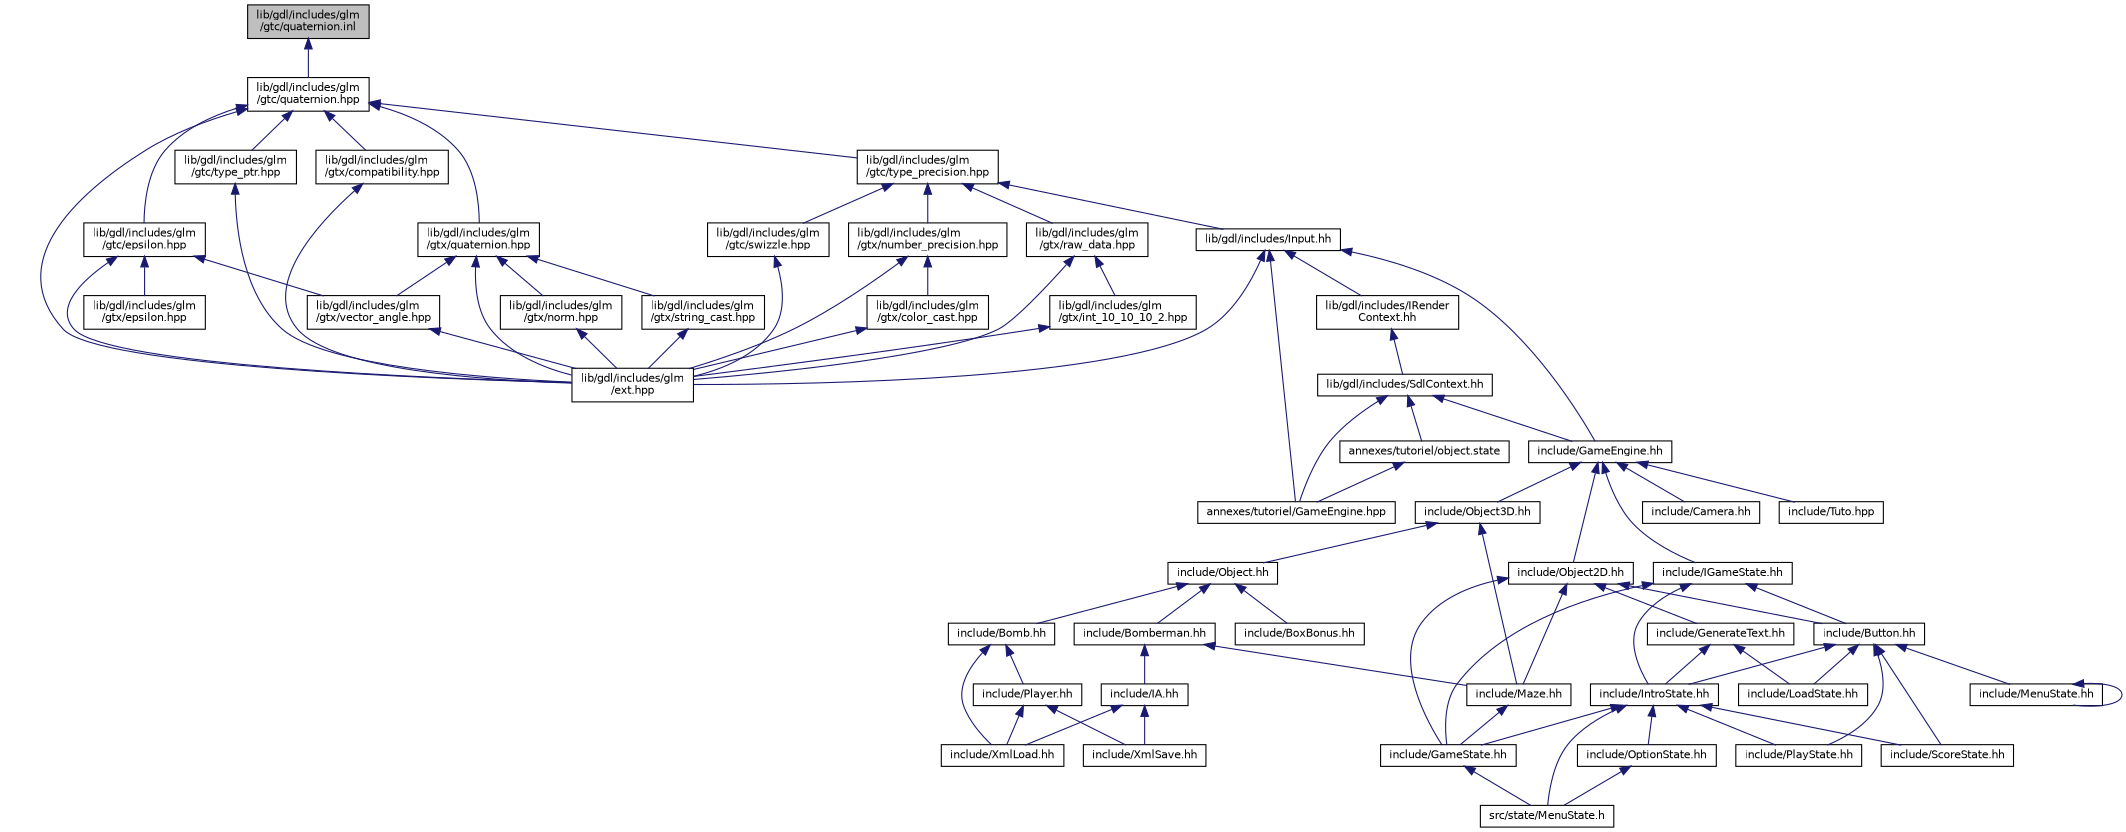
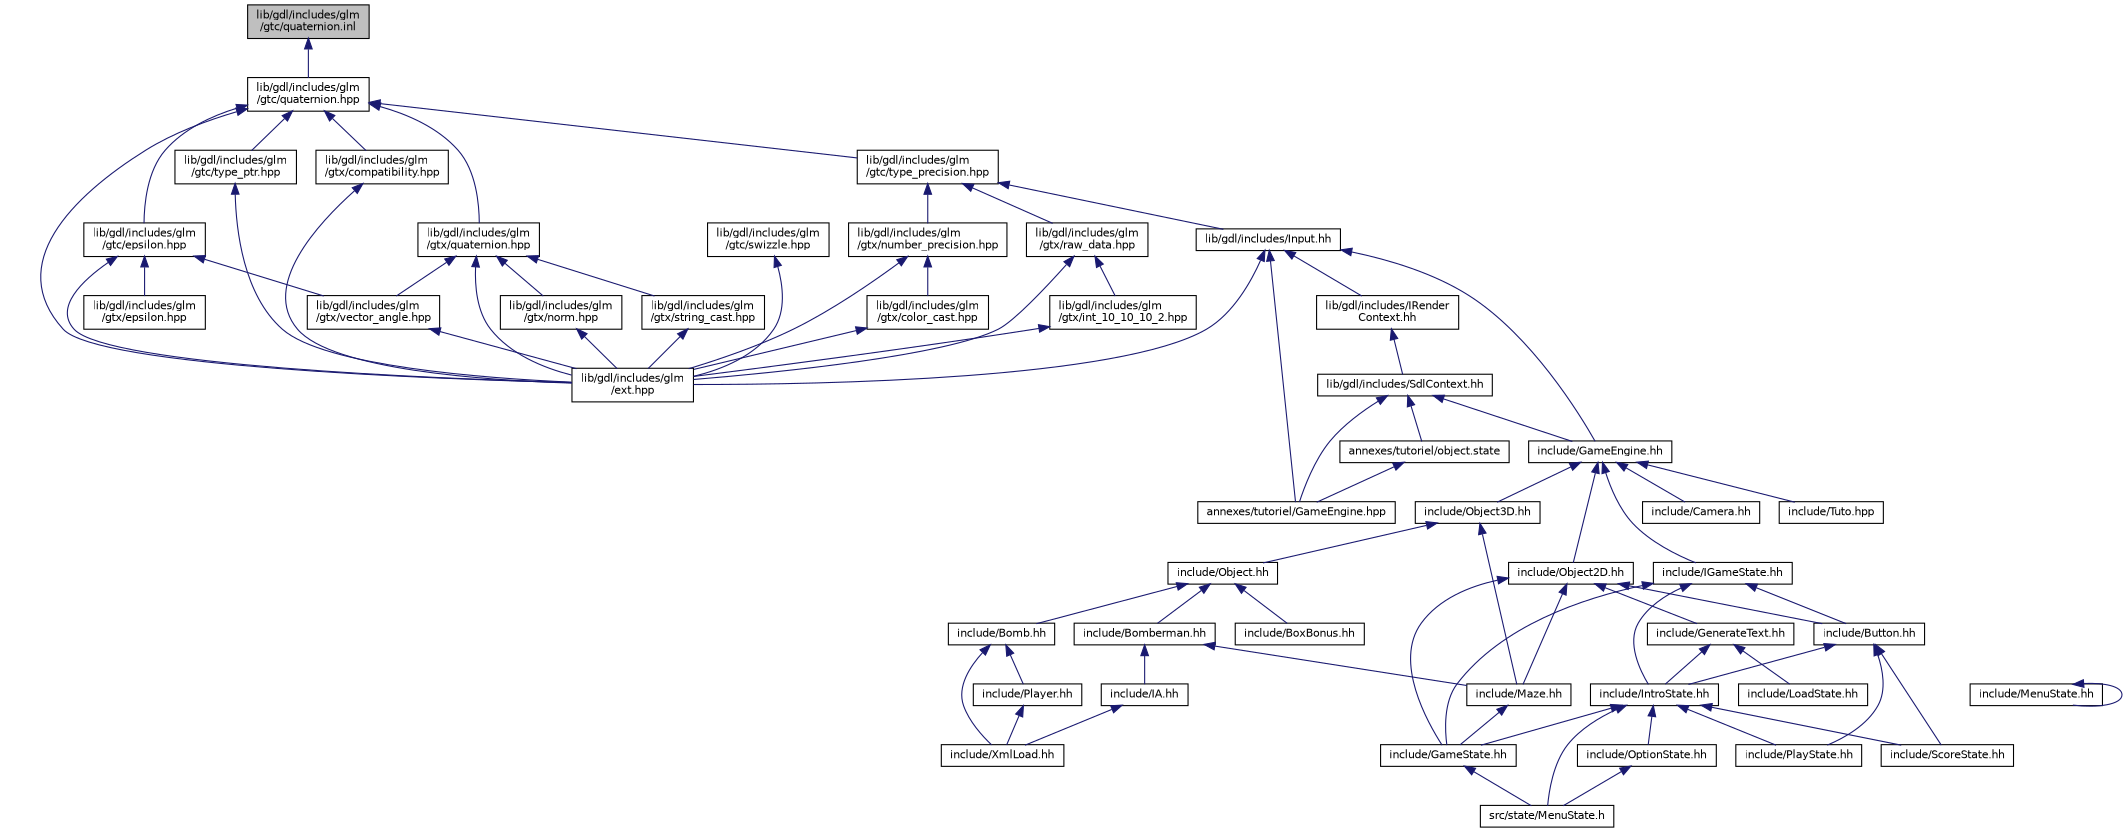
edge "lib/gdl/includes/glm /gtc/swizzle.hpp" -> "lib/gdl/includes/glm /gtc/type_precision.hpp": removed
edge "include/MenuState.hh" -> "include/Button.hh": removed
edge "include/LoadState.hh" -> "include/Button.hh": removed
node "include/XmlSave.hh": removed
